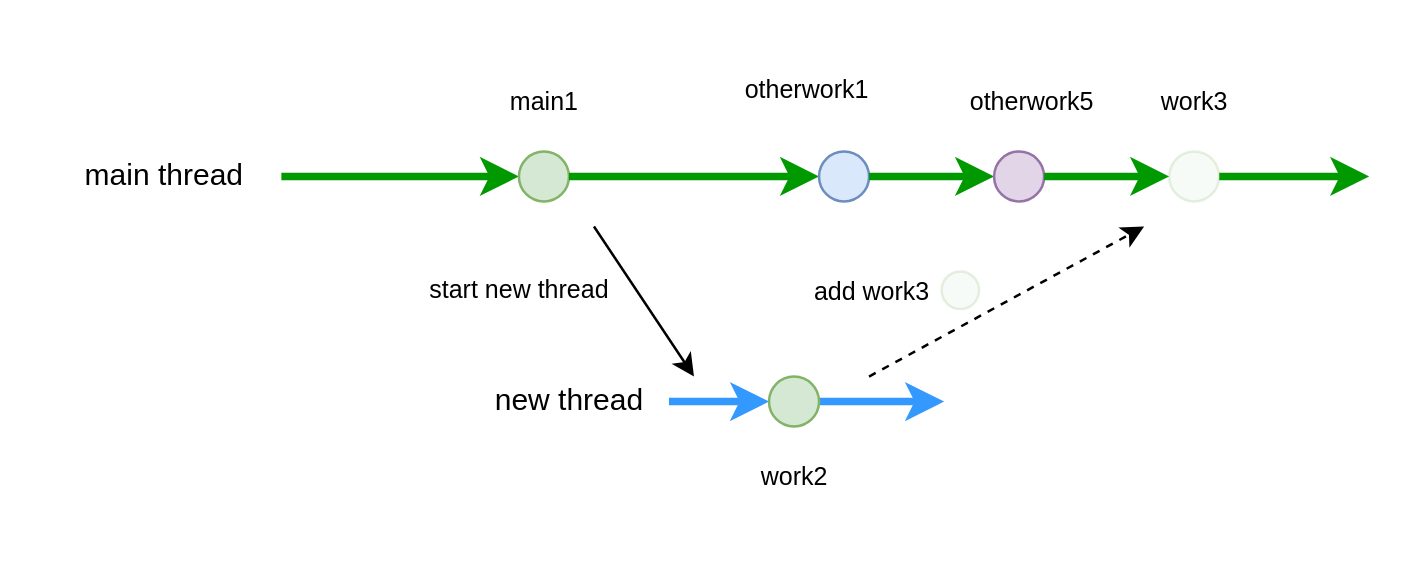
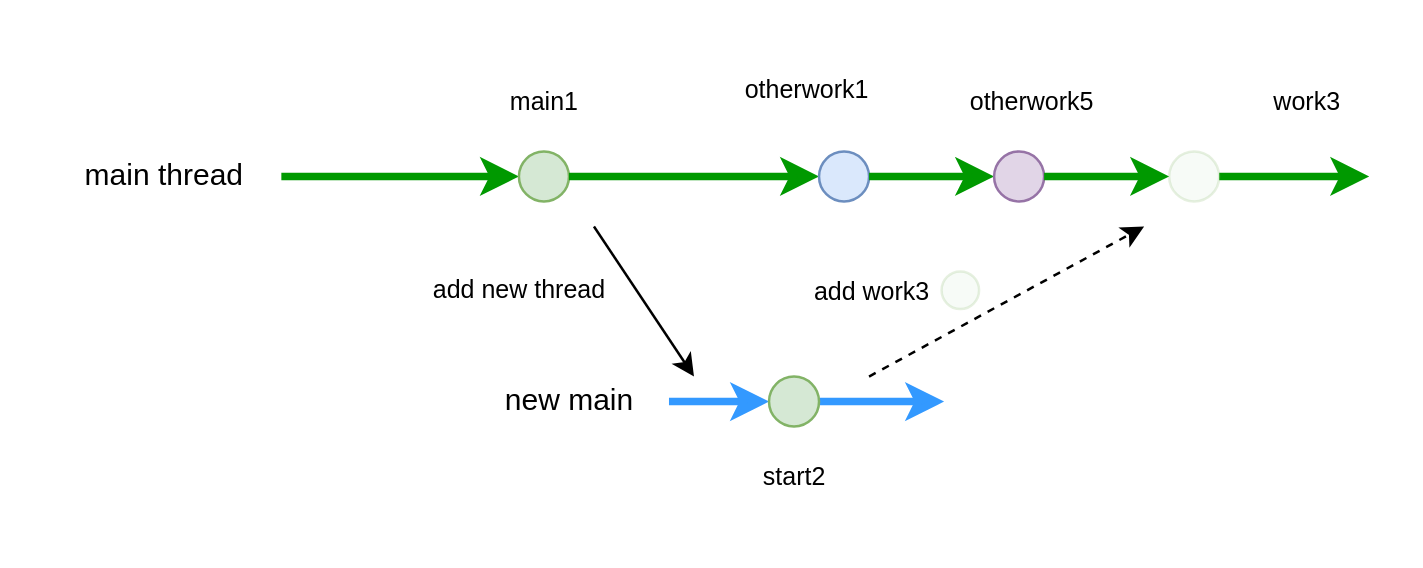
node "work3": moved (1194, 101) -> (1306, 101)
node "start new thread": label "start new thread" -> "add new thread"
node "new thread": label "new thread" -> "new main"
node "work2": label "work2" -> "start2"
